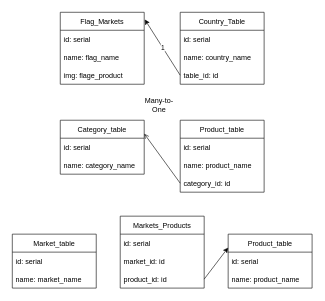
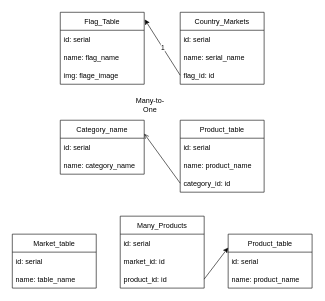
node "Flag_Markets": label "Flag_Markets" -> "Flag_Table"
node "Country_Table": label "Country_Table" -> "Country_Markets"
node "name: country_name": label "name: country_name" -> "name: serial_name"
node "img: flage_product": label "img: flage_product" -> "img: flage_image"
node "table_id: id": label "table_id: id" -> "flag_id: id"
node "Many-to-One": moved (159, 105) -> (150, 105)
node "Category_table": label "Category_table" -> "Category_name"
node "Markets_Products": label "Markets_Products" -> "Many_Products"
node "name: market_name": label "name: market_name" -> "name: table_name"
